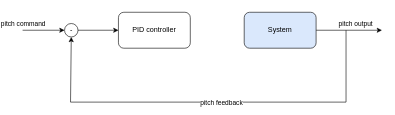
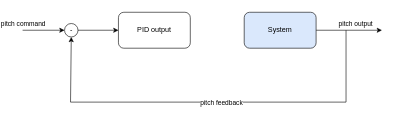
node "PID controller": label "PID controller" -> "PID output"
